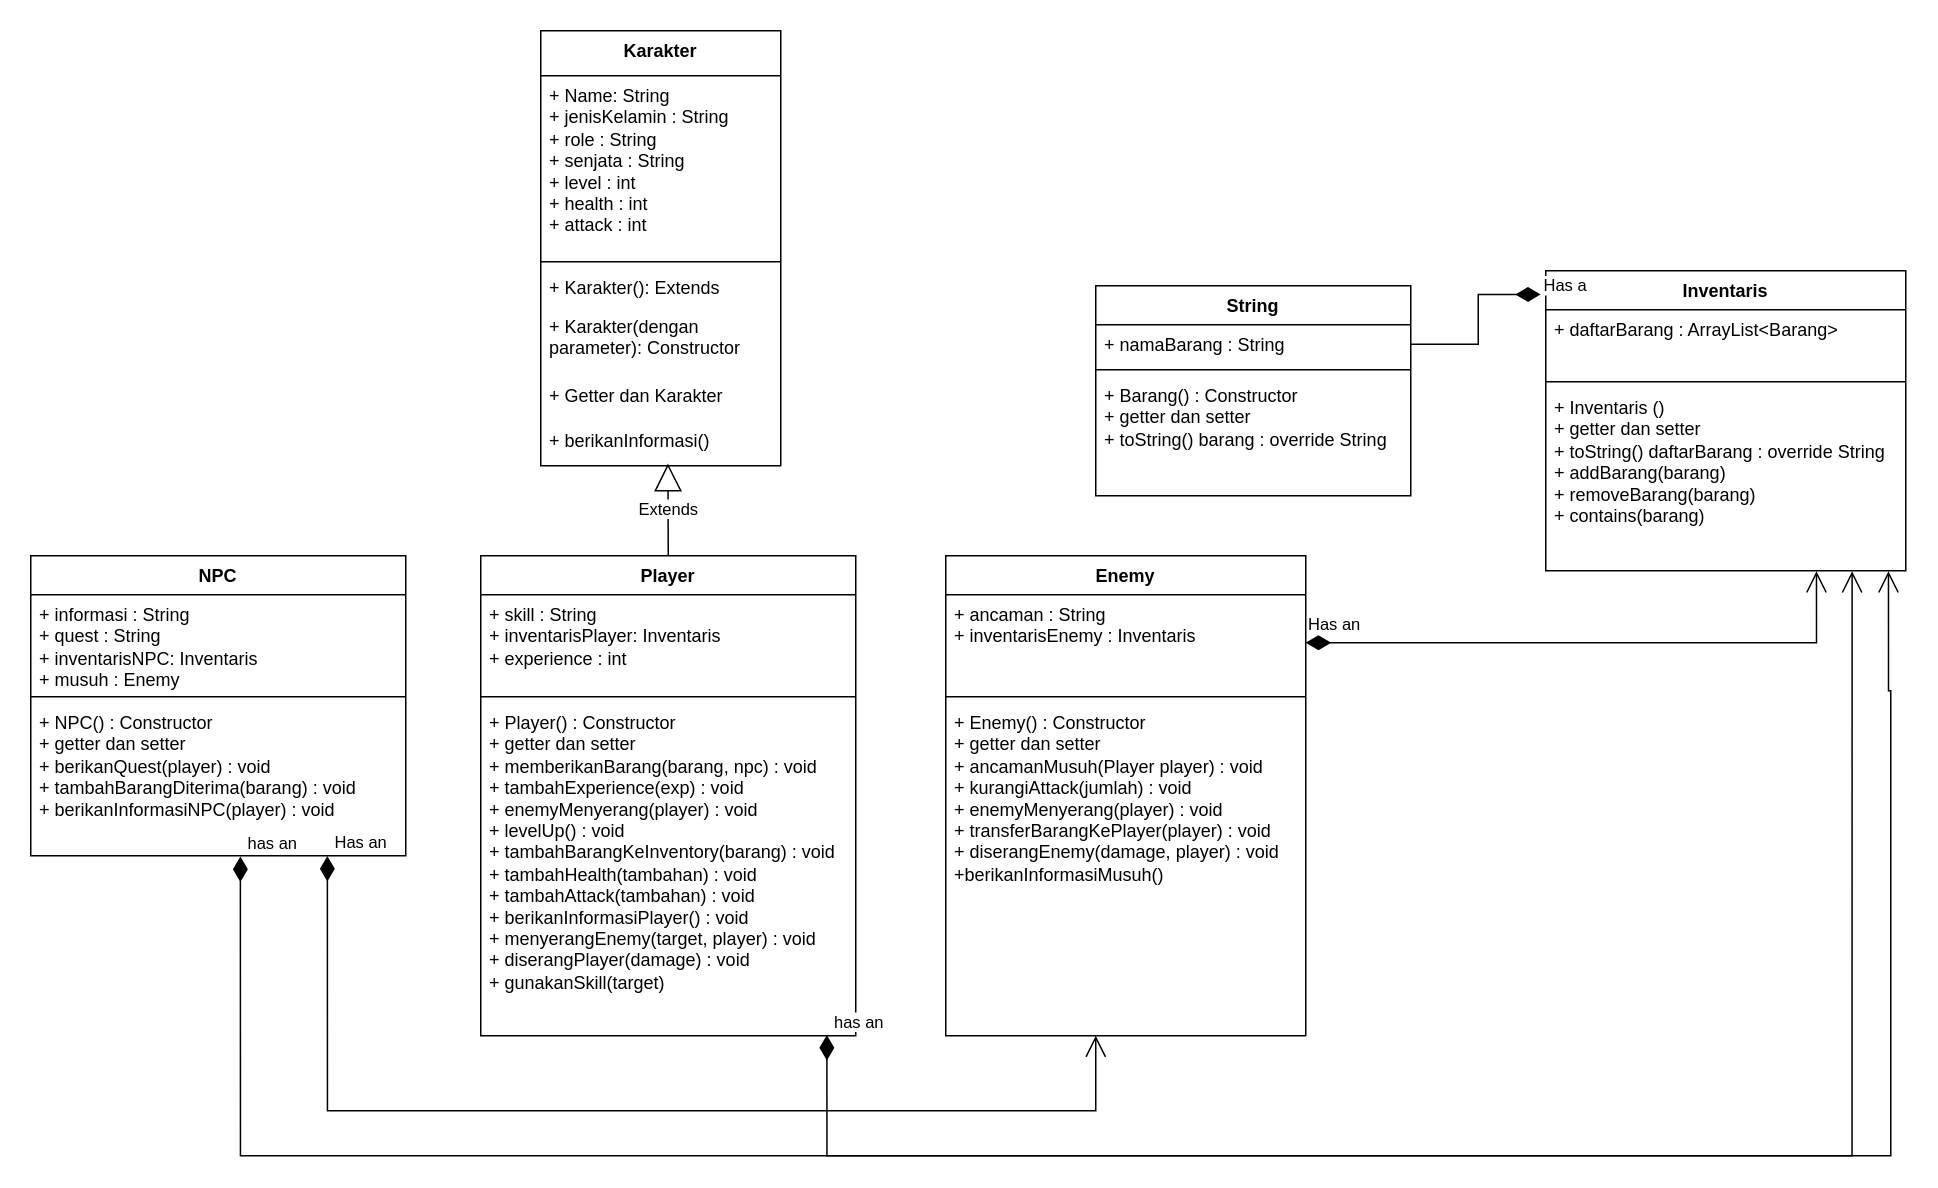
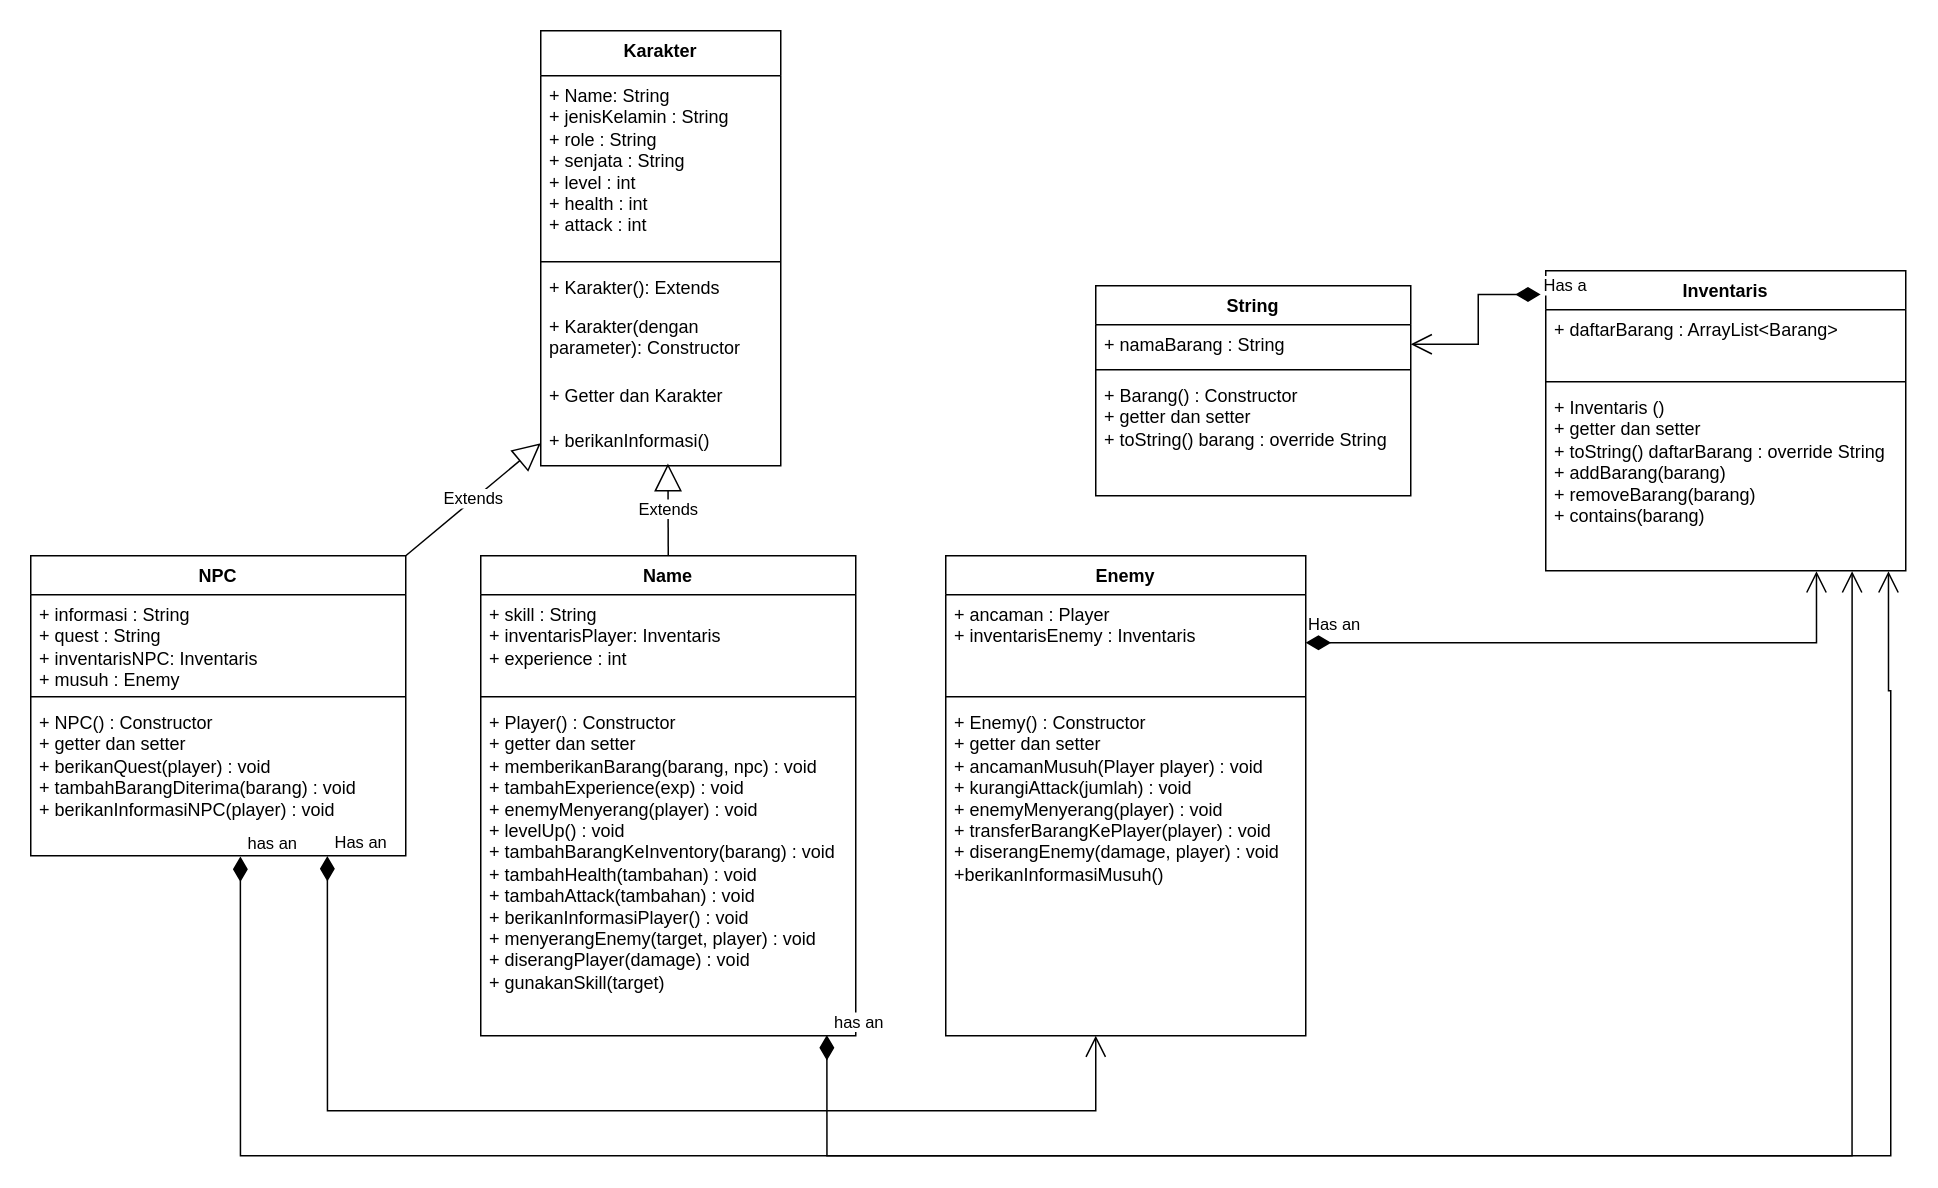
edge "+ namaBarang : String" -> "Inventaris": arrowhead none -> open
edge "NPC" -> "+ berikanInformasi()": added, label "Extends"
node "Player": label "Player" -> "Name"
node "+ ancaman : String + inventarisEnemy : Inventaris": label "+ ancaman : String + inventarisEnemy : Inventaris" -> "+ ancaman : Player + inventarisEnemy : Inventaris"
